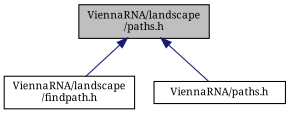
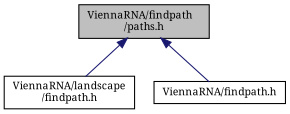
node "ViennaRNA/landscape /paths.h": label "ViennaRNA/landscape /paths.h" -> "ViennaRNA/findpath /paths.h"
node "ViennaRNA/paths.h": label "ViennaRNA/paths.h" -> "ViennaRNA/findpath.h"
